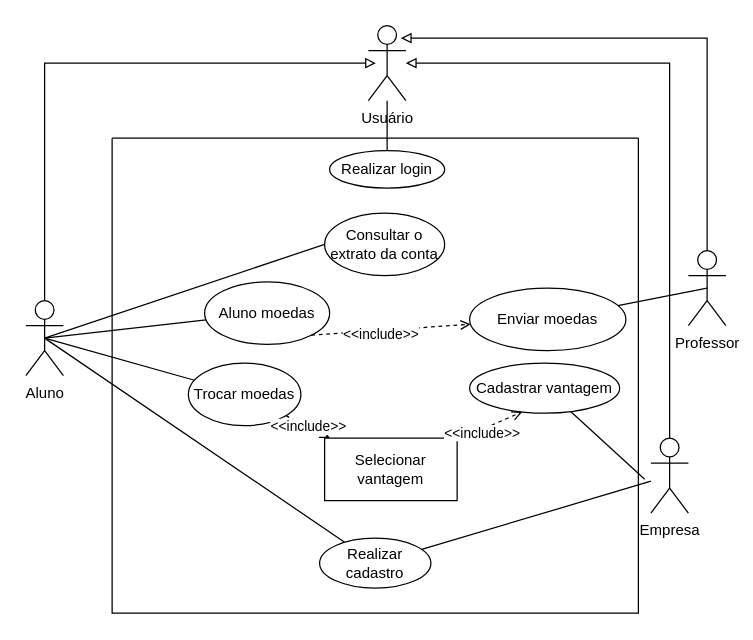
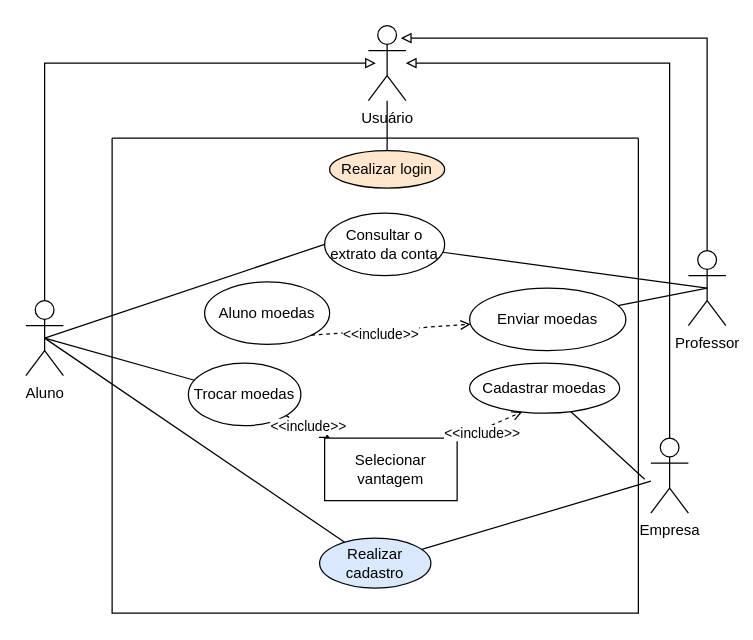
node "Realizar login": fillcolor #ffffff -> #ffe6cc
edge "Consultar o extrato da conta" -- "Professor": added
edge "Aluno moedas" -- "Aluno": removed
node "Cadastrar vantagem": label "Cadastrar vantagem" -> "Cadastrar moedas"
node "Realizar cadastro": fillcolor #ffffff -> #dae8fc
